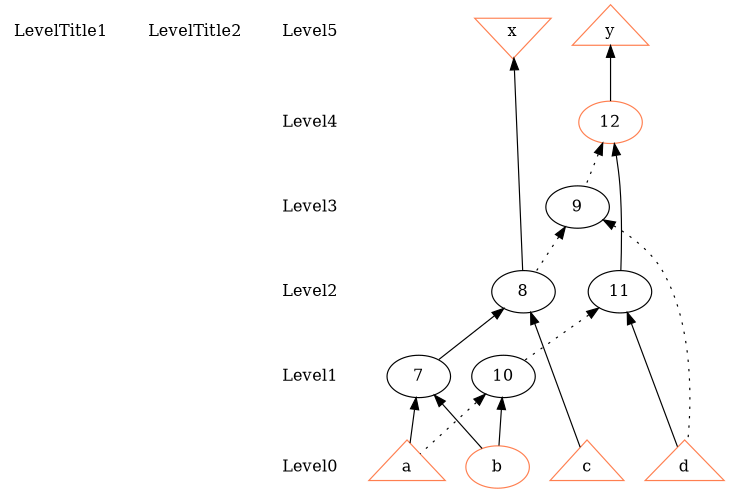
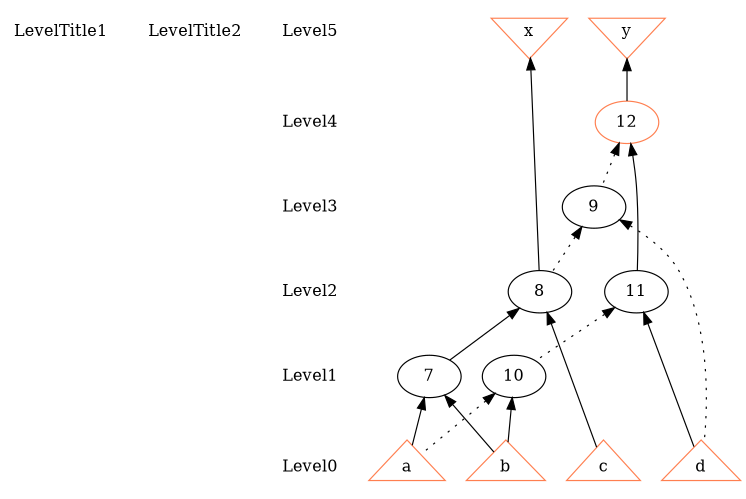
node "y": shape triangle -> invtriangle
node "b": shape ellipse -> triangle
